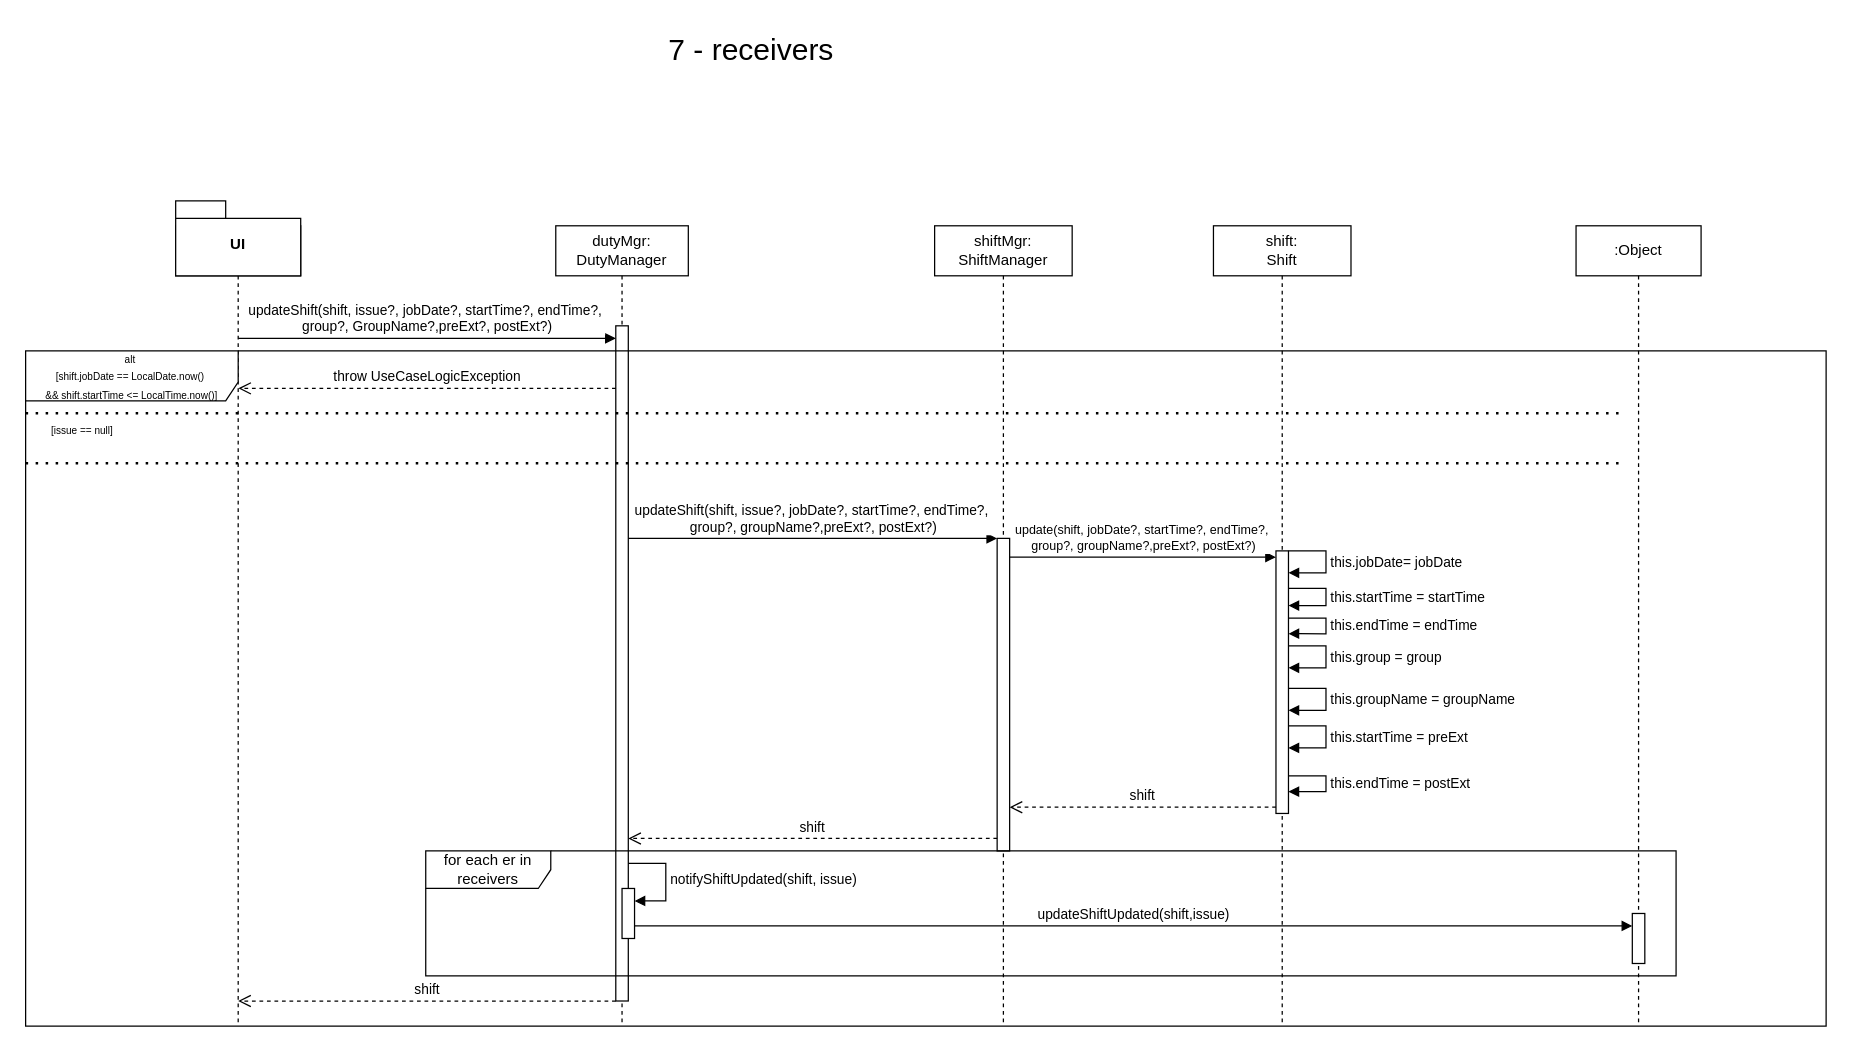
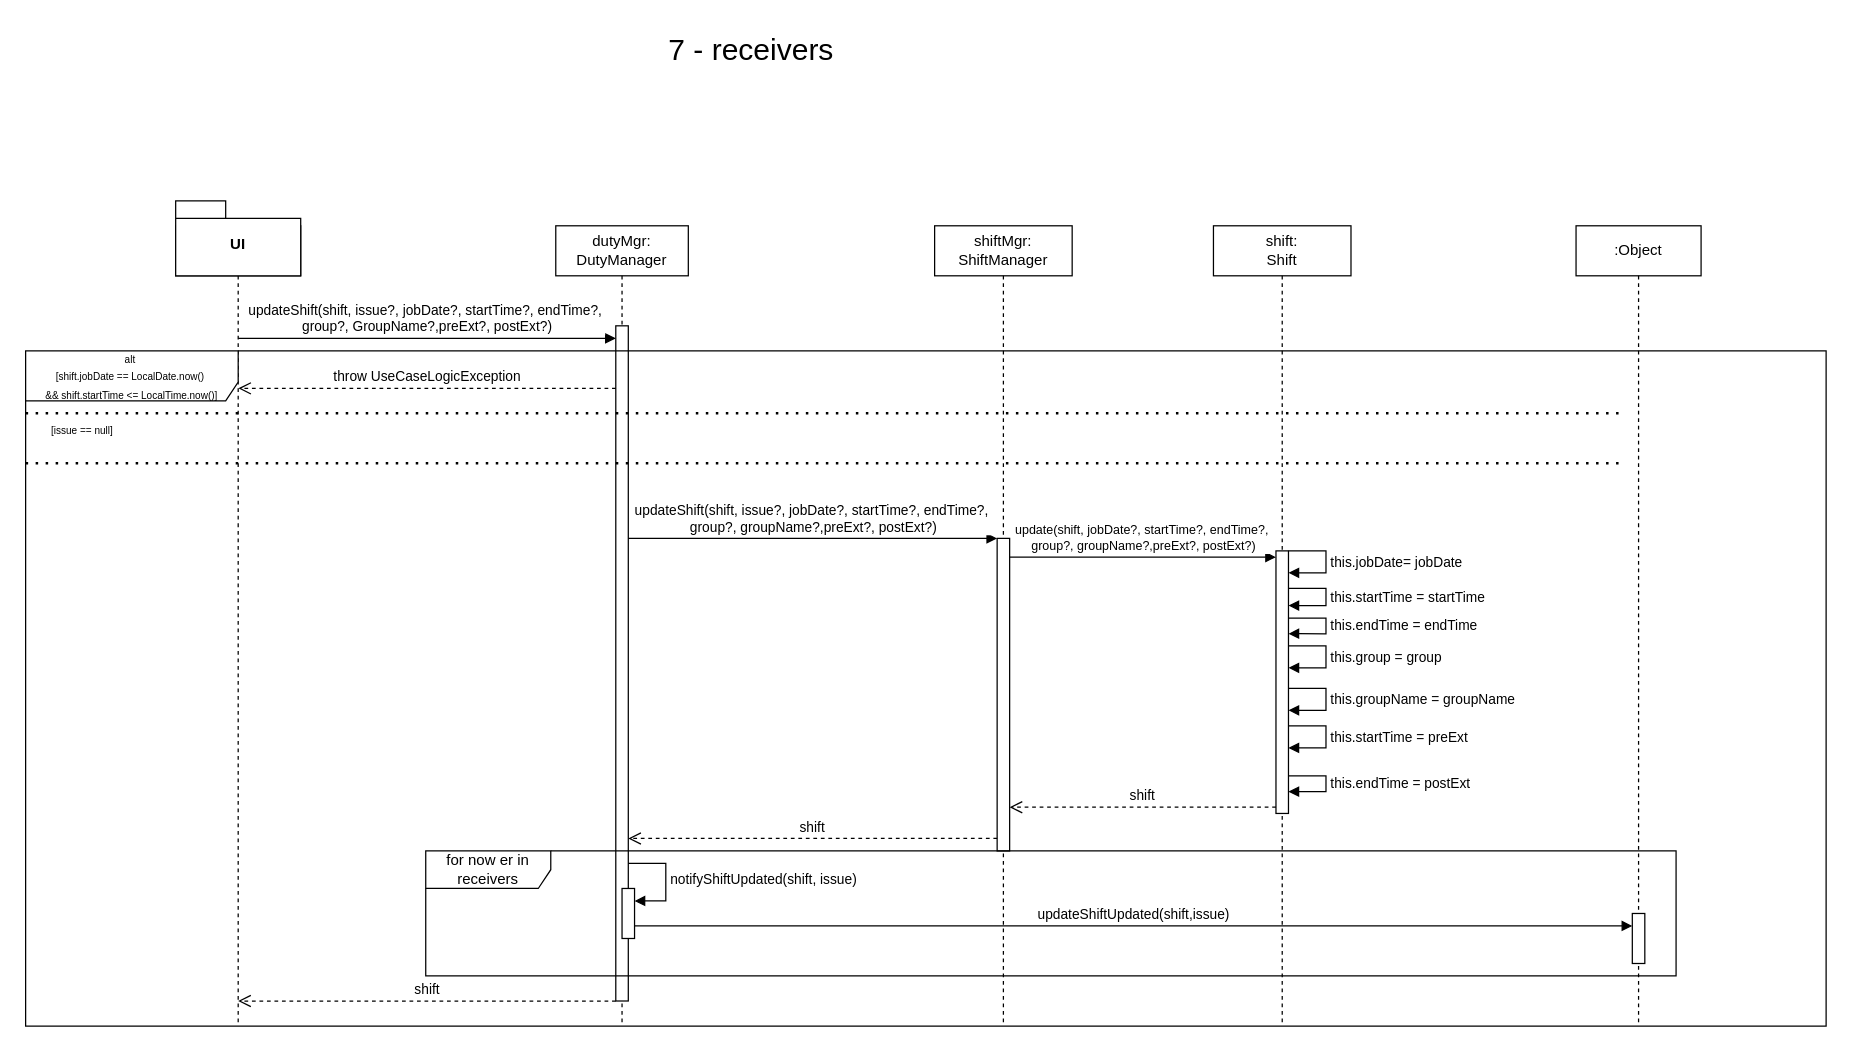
node "for each er in receivers": label "for each er in receivers" -> "for now er in receivers"
